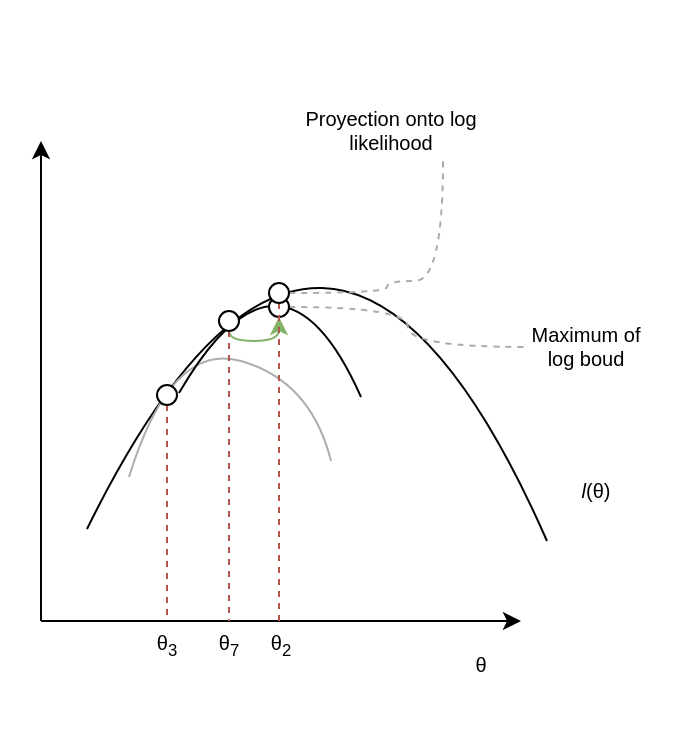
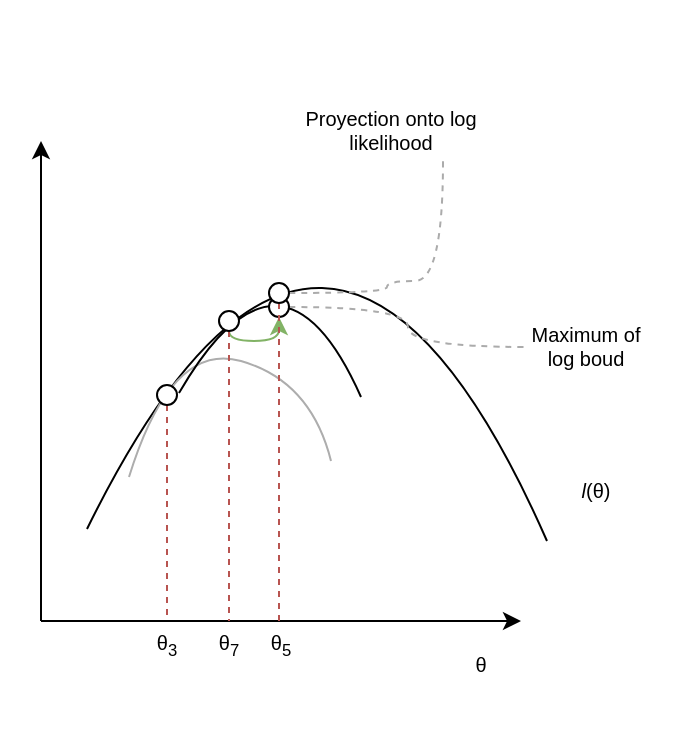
node "θ2": label "θ2" -> "θ5"
